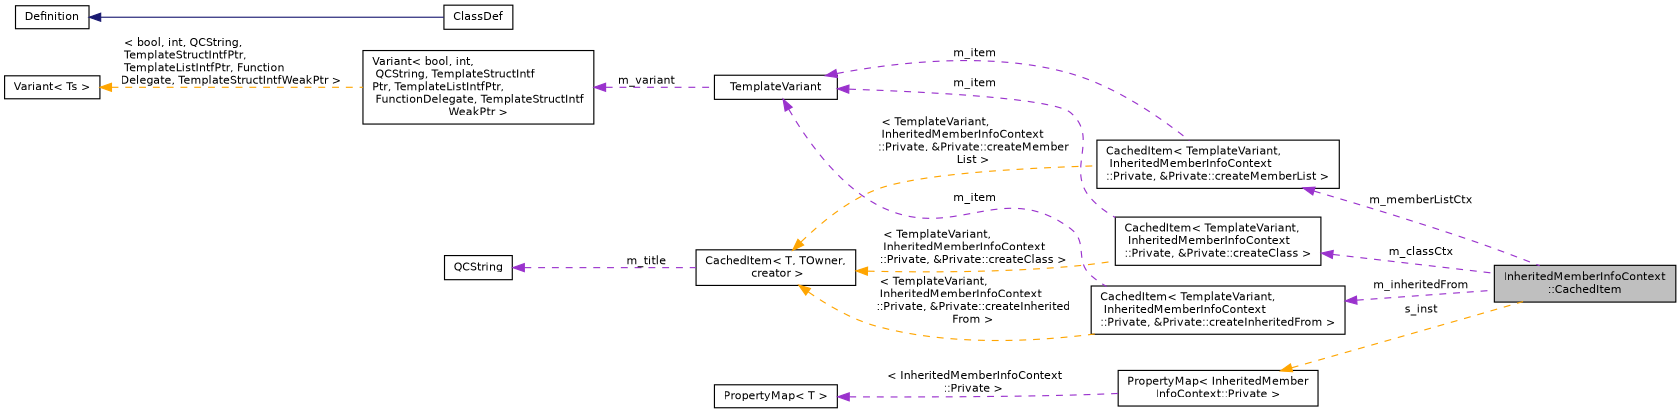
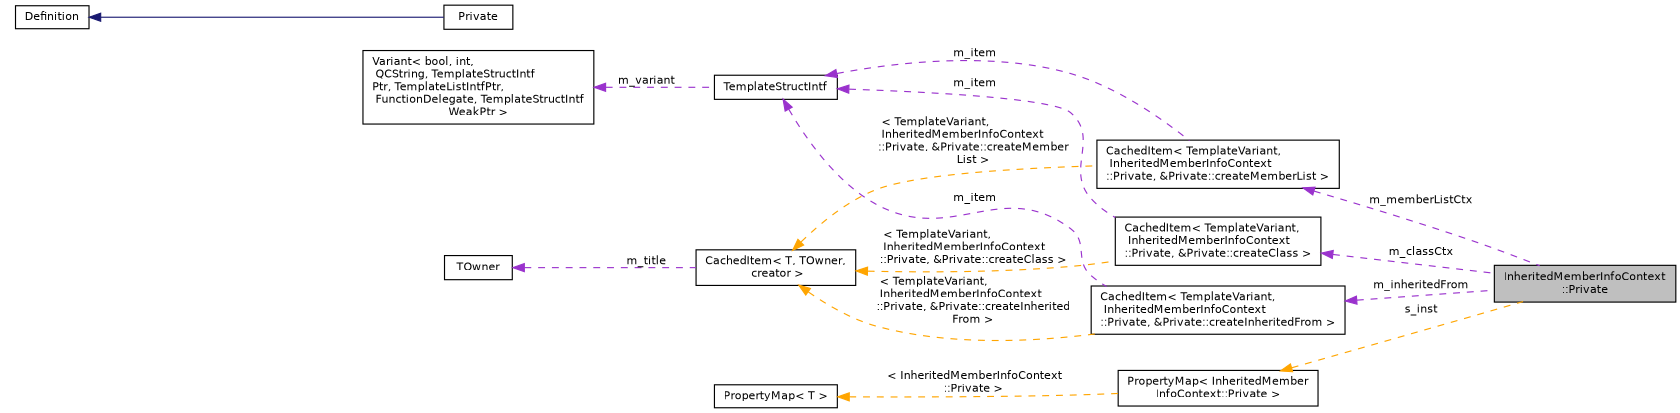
node "ClassDef": label "ClassDef" -> "Private"
node "Variant< Ts >": removed
node "TemplateVariant": label "TemplateVariant" -> "TemplateStructIntf"
node "QCString": label "QCString" -> "TOwner"
node "InheritedMemberInfoContext ::CachedItem": label "InheritedMemberInfoContext ::CachedItem" -> "InheritedMemberInfoContext ::Private"
edge "PropertyMap< InheritedMember InfoContext::Private >" -> "PropertyMap< T >": color darkorchid3 -> orange
